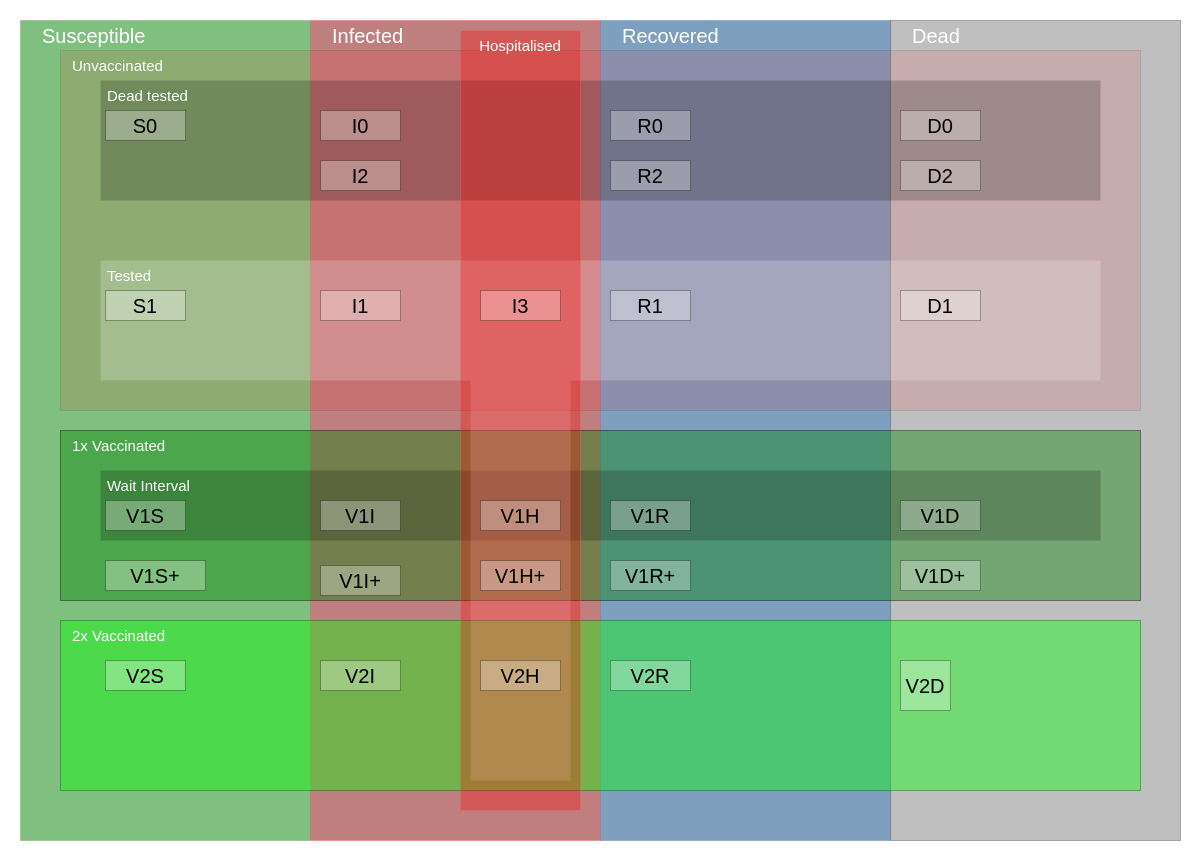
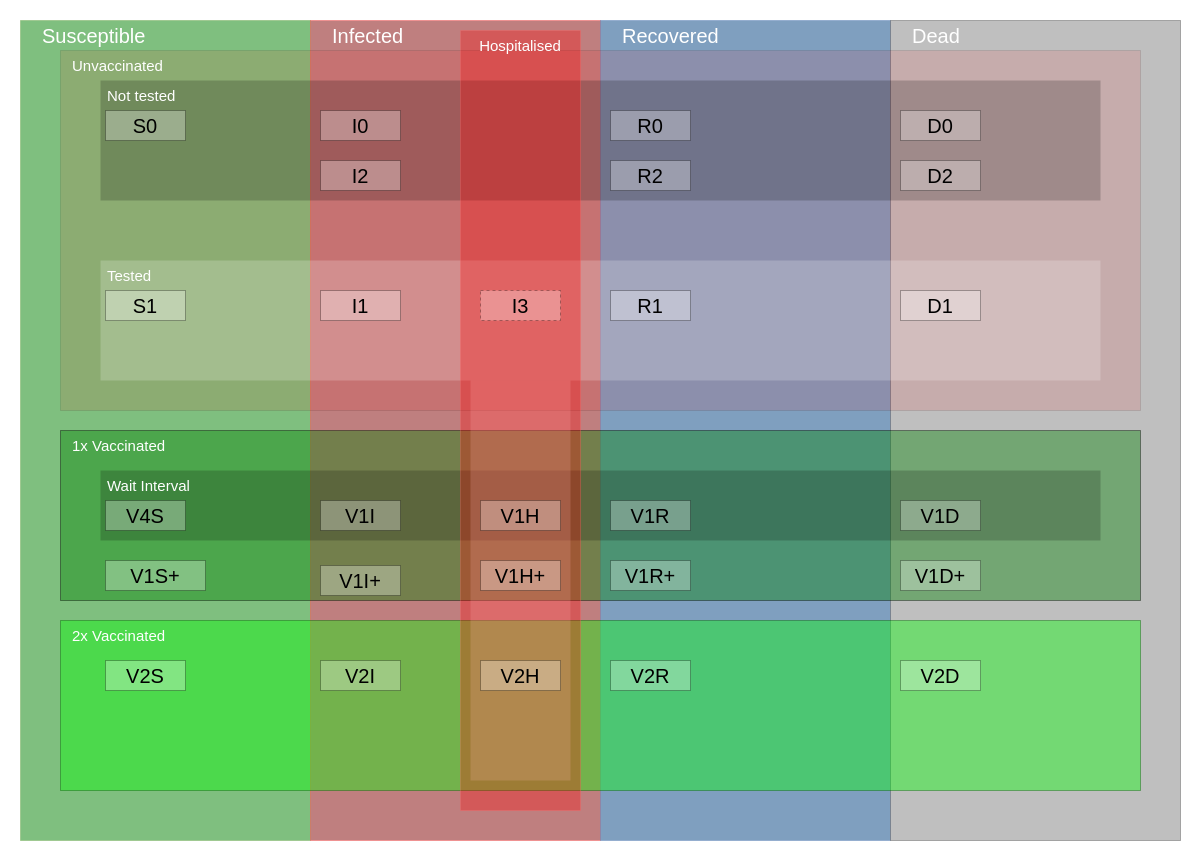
node "Dead tested": label "Dead tested" -> "Not tested"
node "I3": style solid -> dashed
node "V1S": label "V1S" -> "V4S"
node "V2D": size 50x50 -> 80x30
